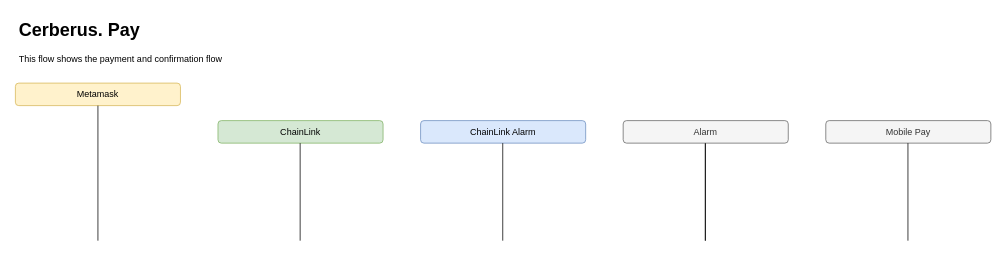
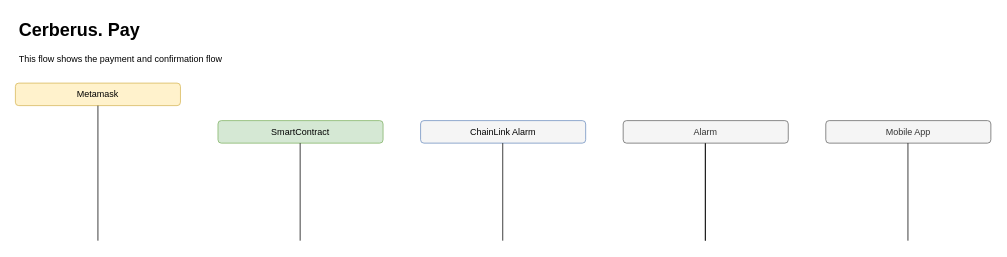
node "ChainLink": label "ChainLink" -> "SmartContract"
node "ChainLink Alarm": fillcolor #dae8fc -> #f5f5f5
node "Mobile Pay": label "Mobile Pay" -> "Mobile App"
